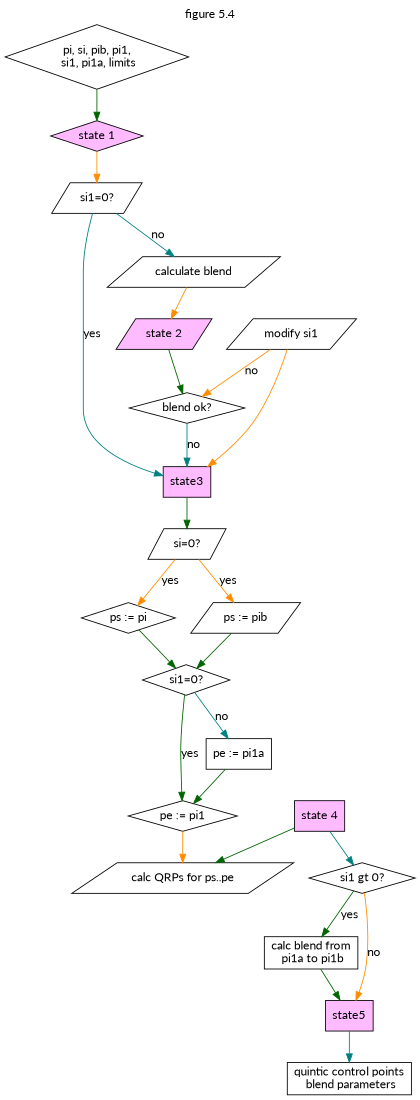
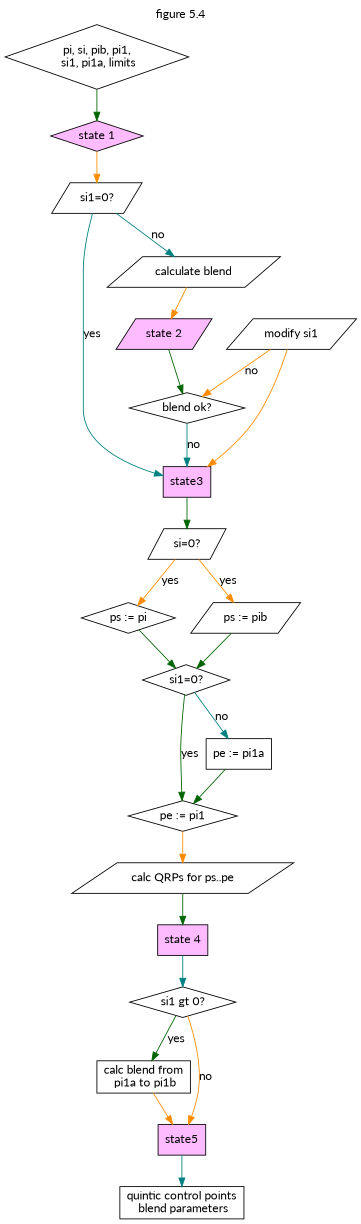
edge "state 4" -> "calc QRPs for ps..pe": reversed
edge "calc blend from pi1a to pi1b" -> "state5": color darkgreen -> darkorange
